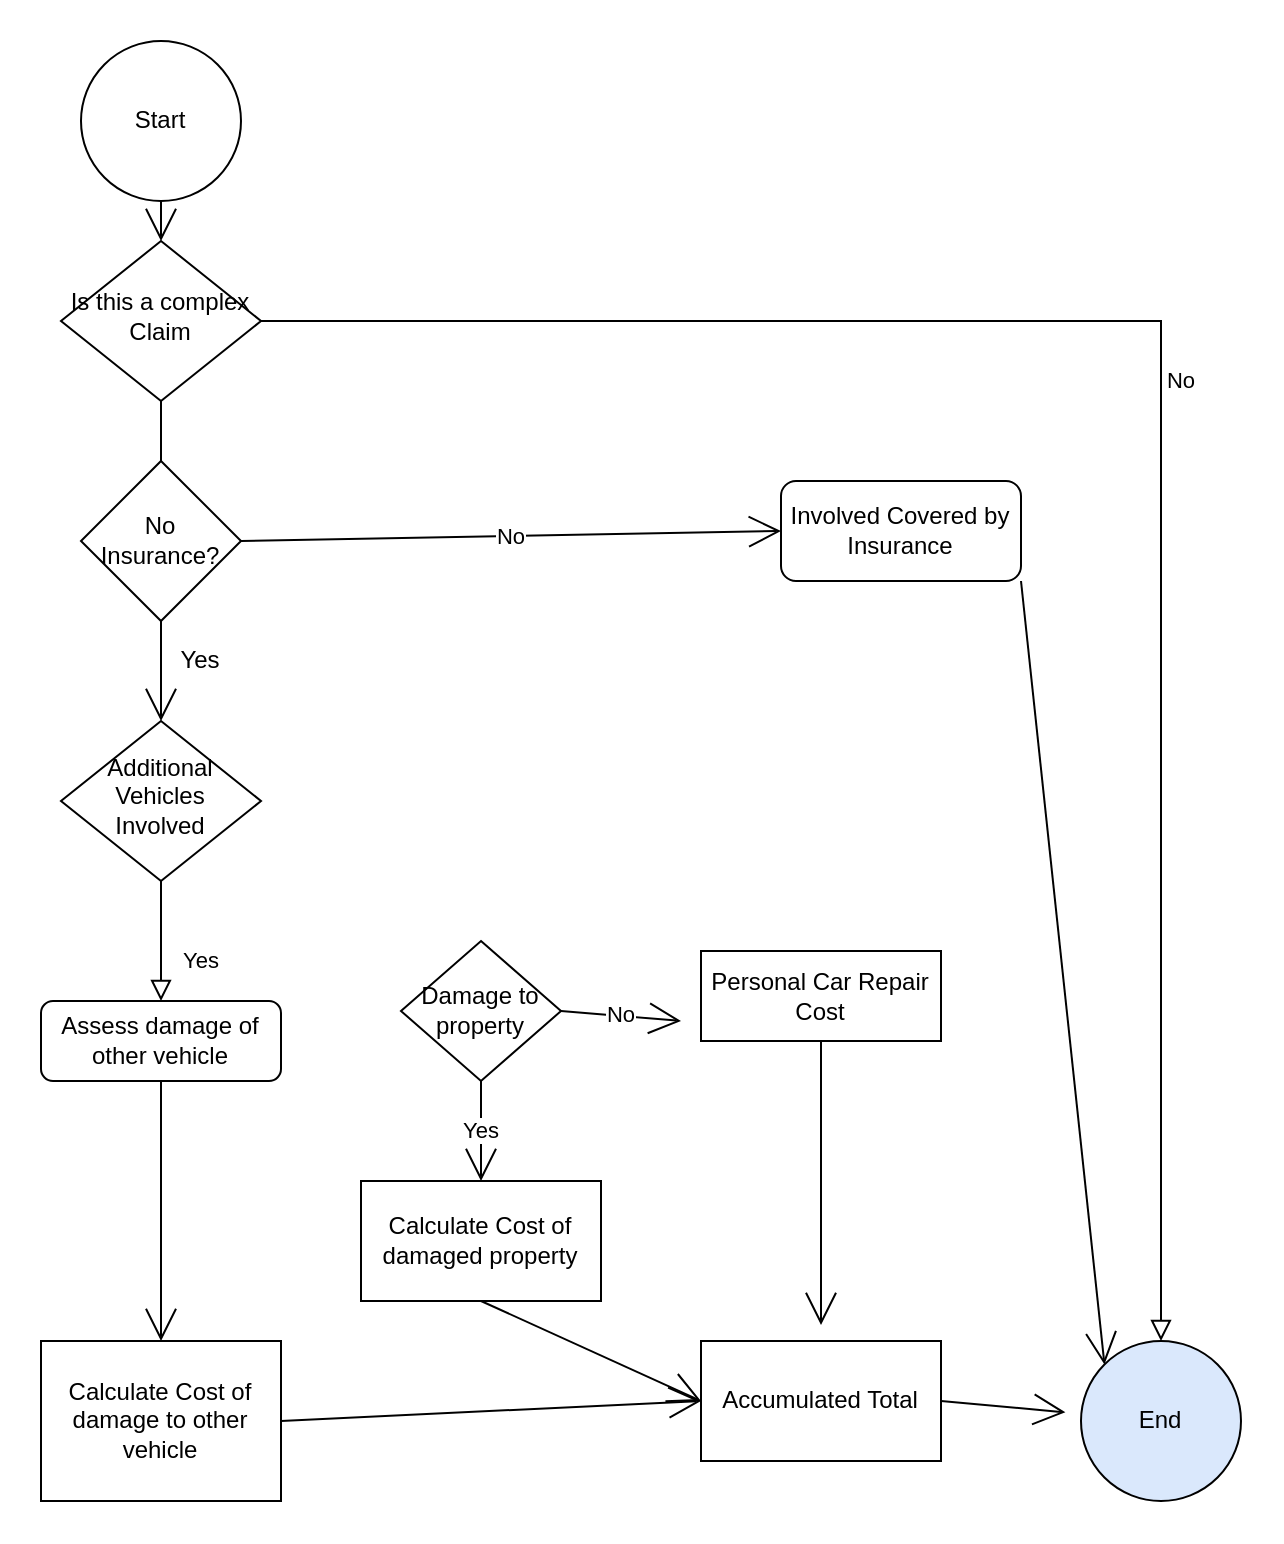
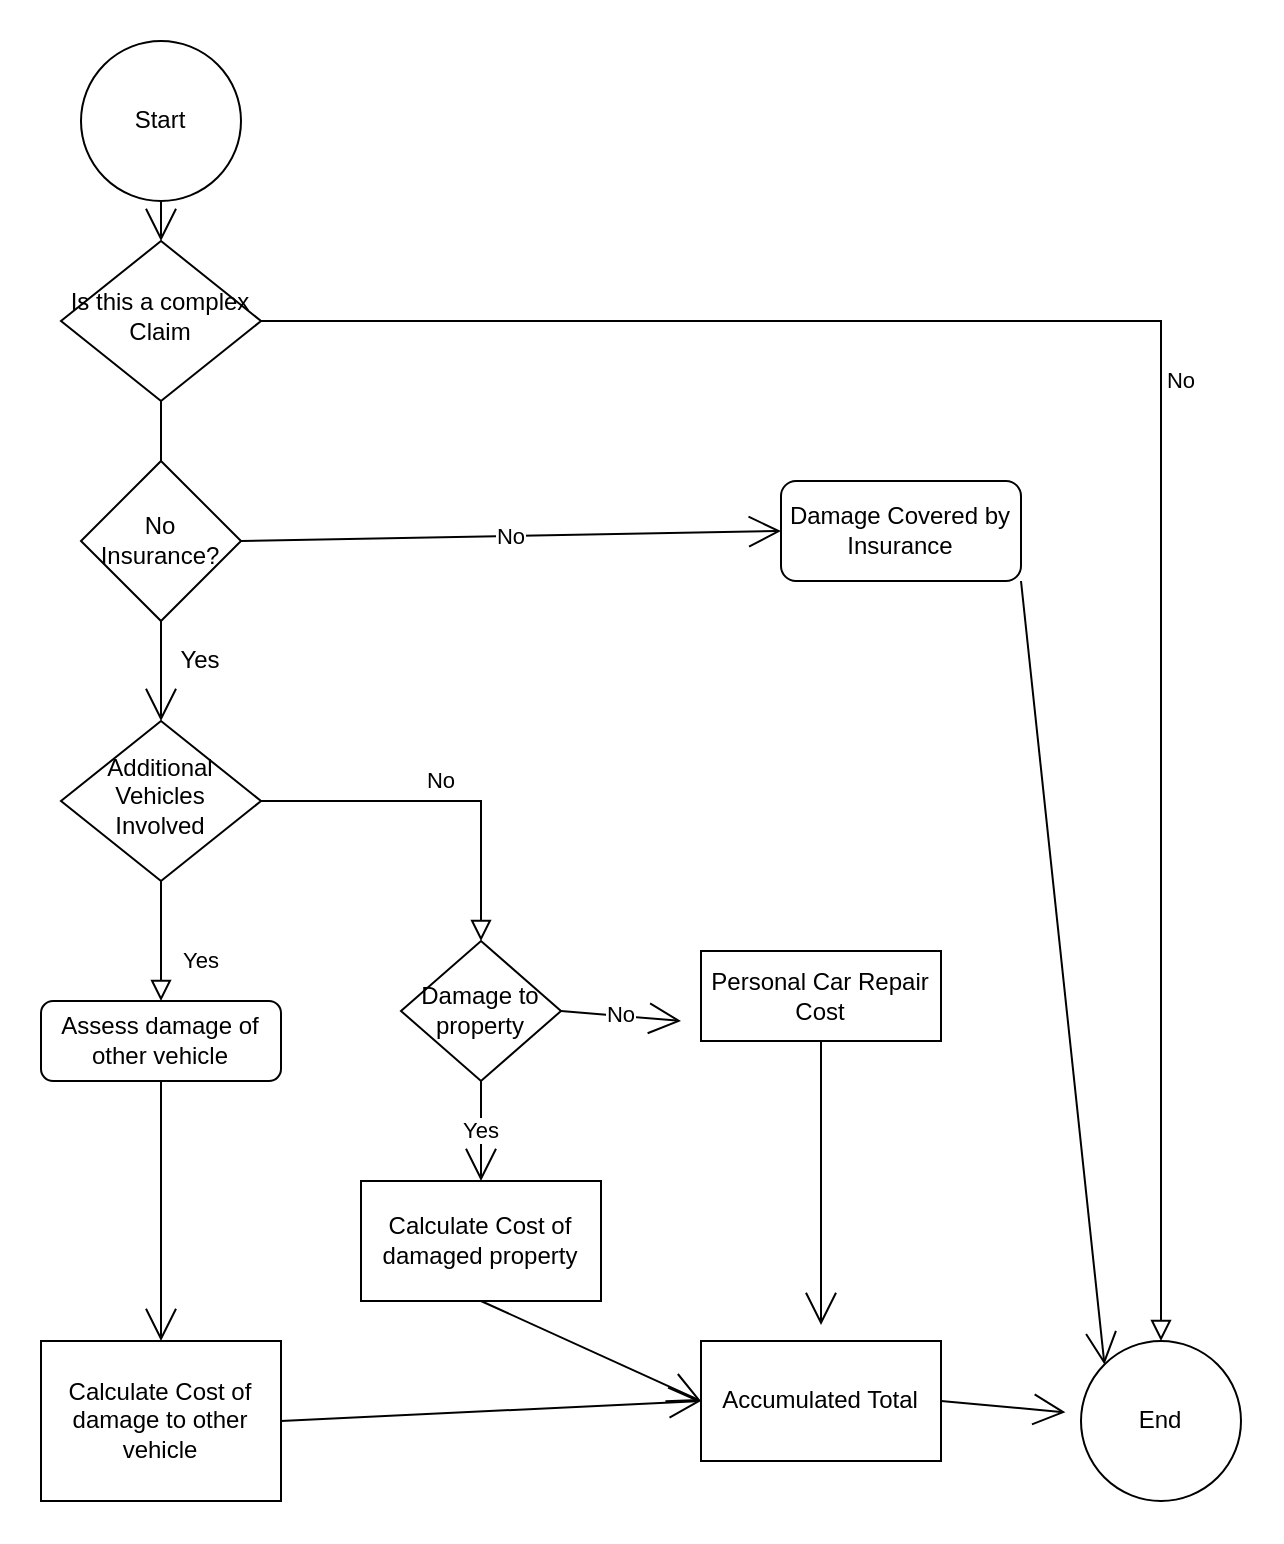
node "Involved Covered by Insurance": label "Involved Covered by Insurance" -> "Damage Covered by Insurance"
edge "Additional Vehicles Involved" -> "Damage to property": added, label "No"
node "End": fillcolor #dae8fc -> #ffffff
